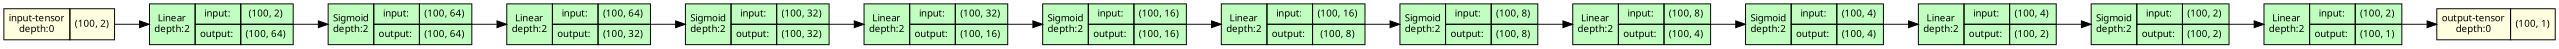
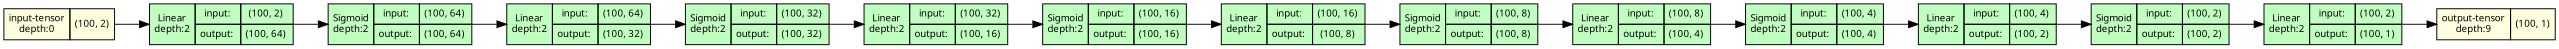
node "output-tensor": text "depth:0" -> "depth:9"
